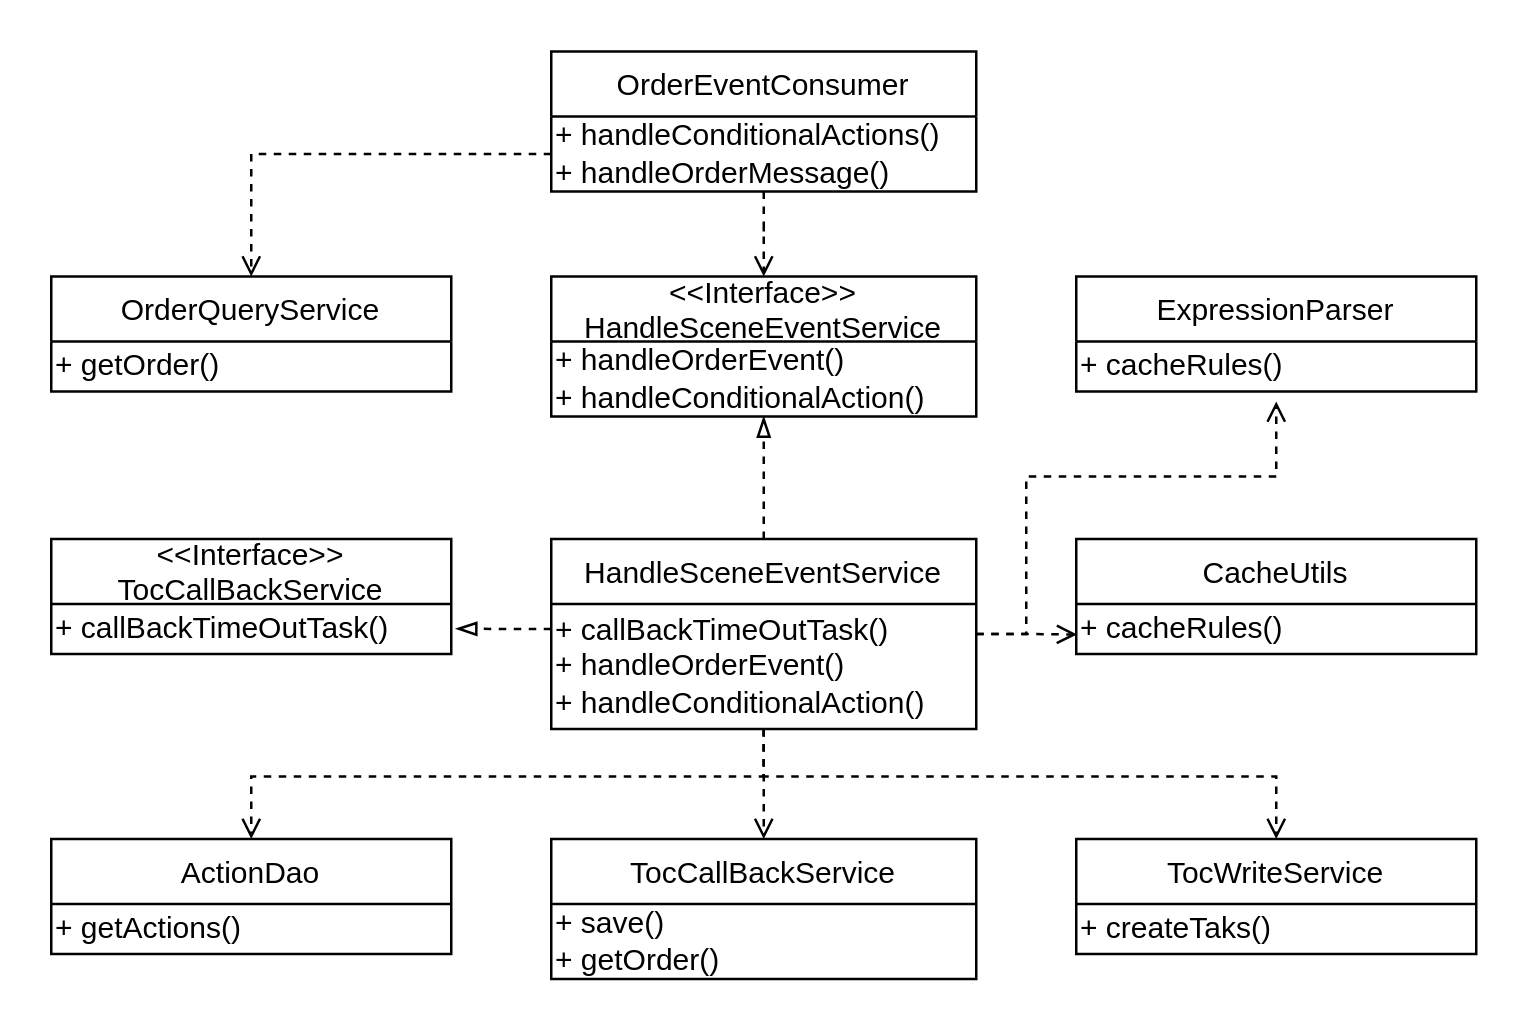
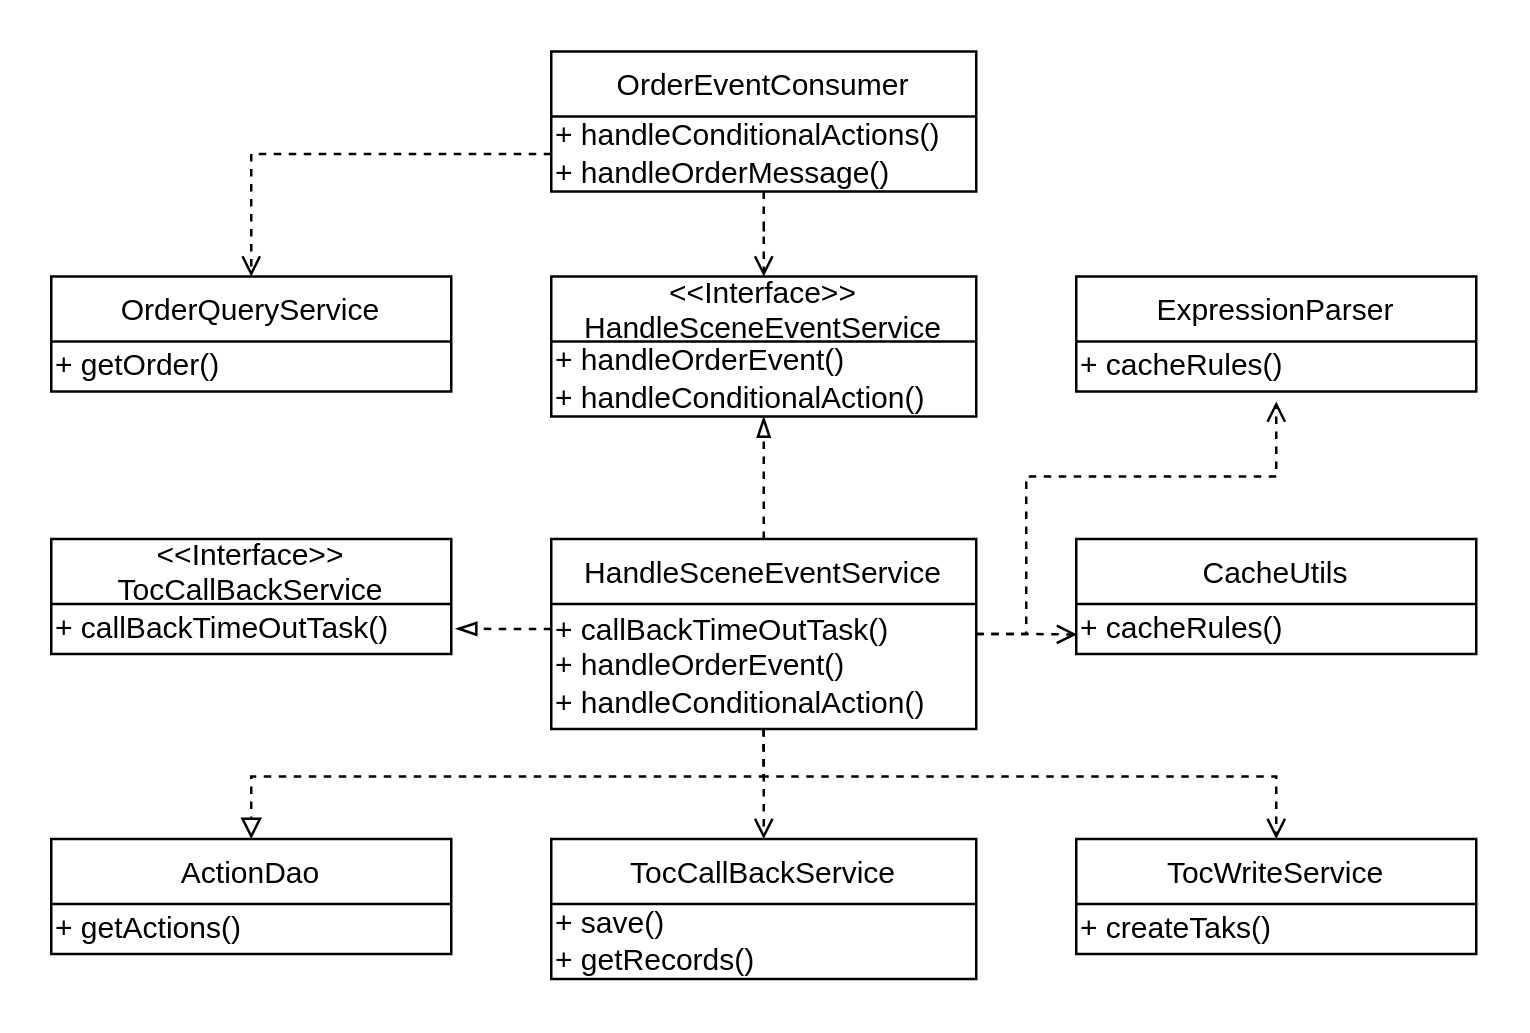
edge "HandleSceneEventService" -> "ActionDao": arrowhead open -> block
node "+ save() + getOrder()": label "+ save() + getOrder()" -> "+ save() + getRecords()"
